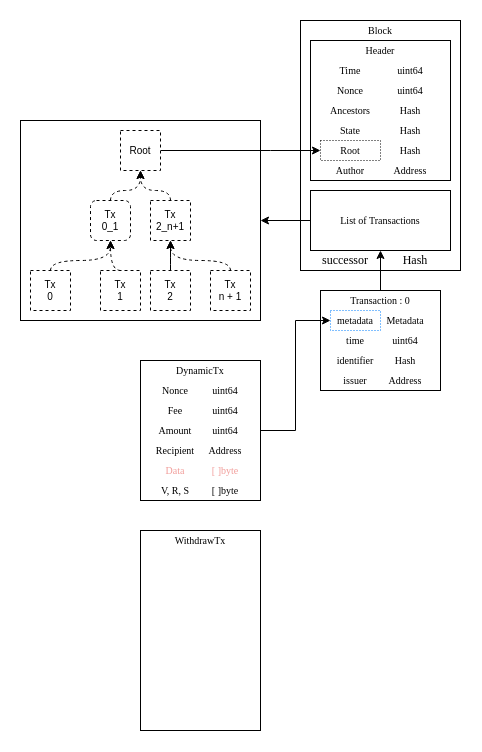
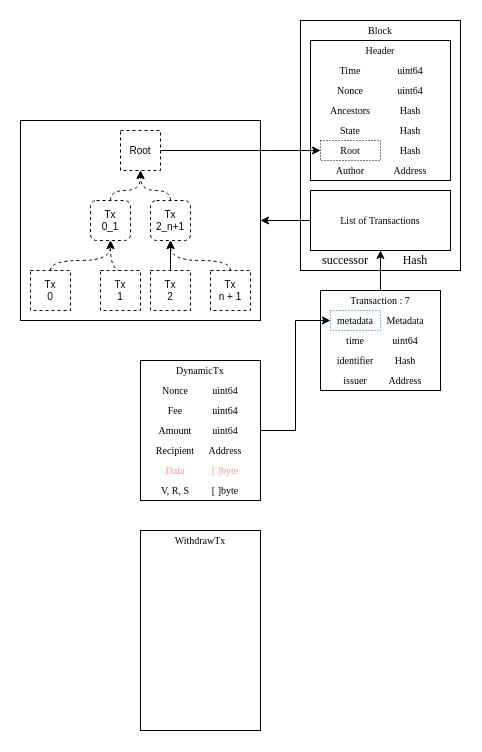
node "Tx 2_n+1": shape rectangle -> rounded rectangle
node "Transaction : 0": label "Transaction : 0" -> "Transaction : 7"
